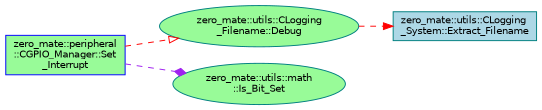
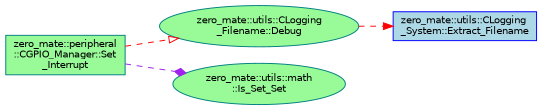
node "zero_mate::utils::CLogging _System::Extract_Filename": color teal -> blue
node "zero_mate::peripheral ::CGPIO_Manager::Set _Interrupt": color blue -> teal
node "zero_mate::utils::math ::Is_Bit_Set": label "zero_mate::utils::math ::Is_Bit_Set" -> "zero_mate::utils::math ::Is_Set_Set"
